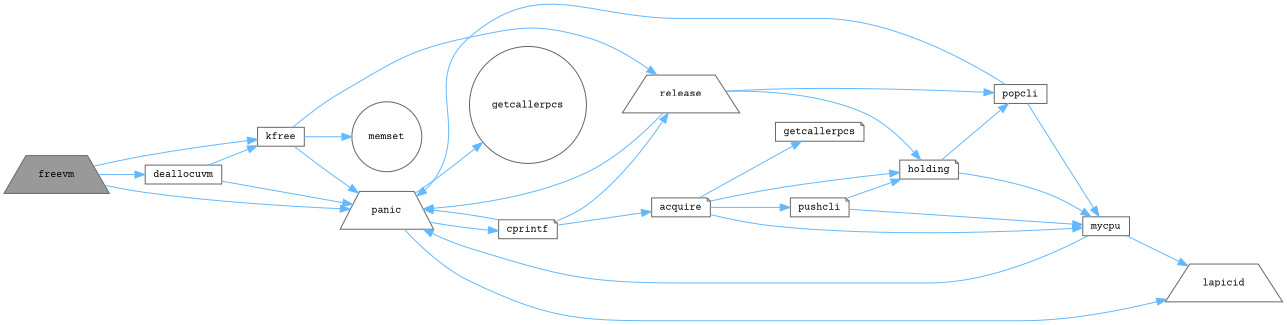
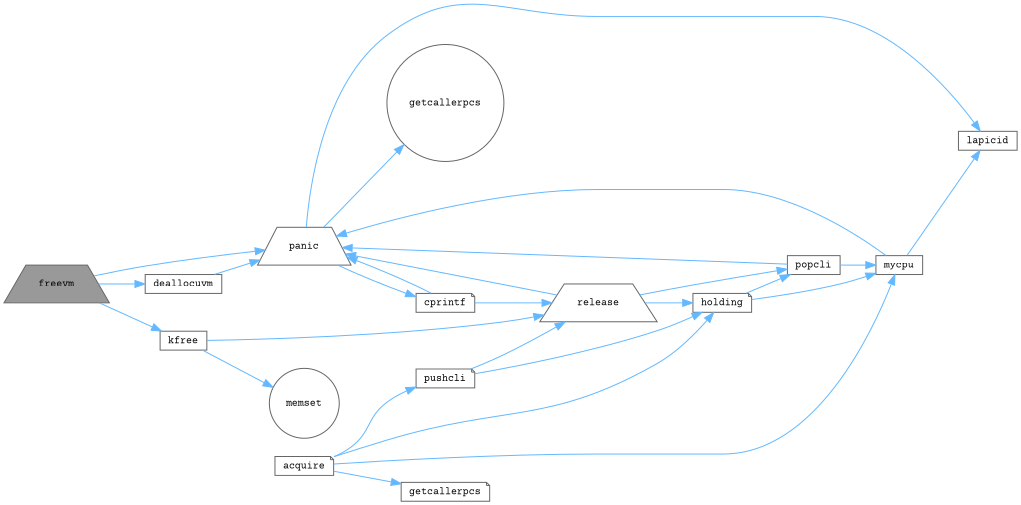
edge "deallocuvm" -> "kfree": removed
edge "kfree" -> "panic": removed
edge "pushcli" -> "mycpu": now "pushcli" -> "release"
edge "cprintf" -> "acquire": removed
node "lapicid": shape trapezium -> box
